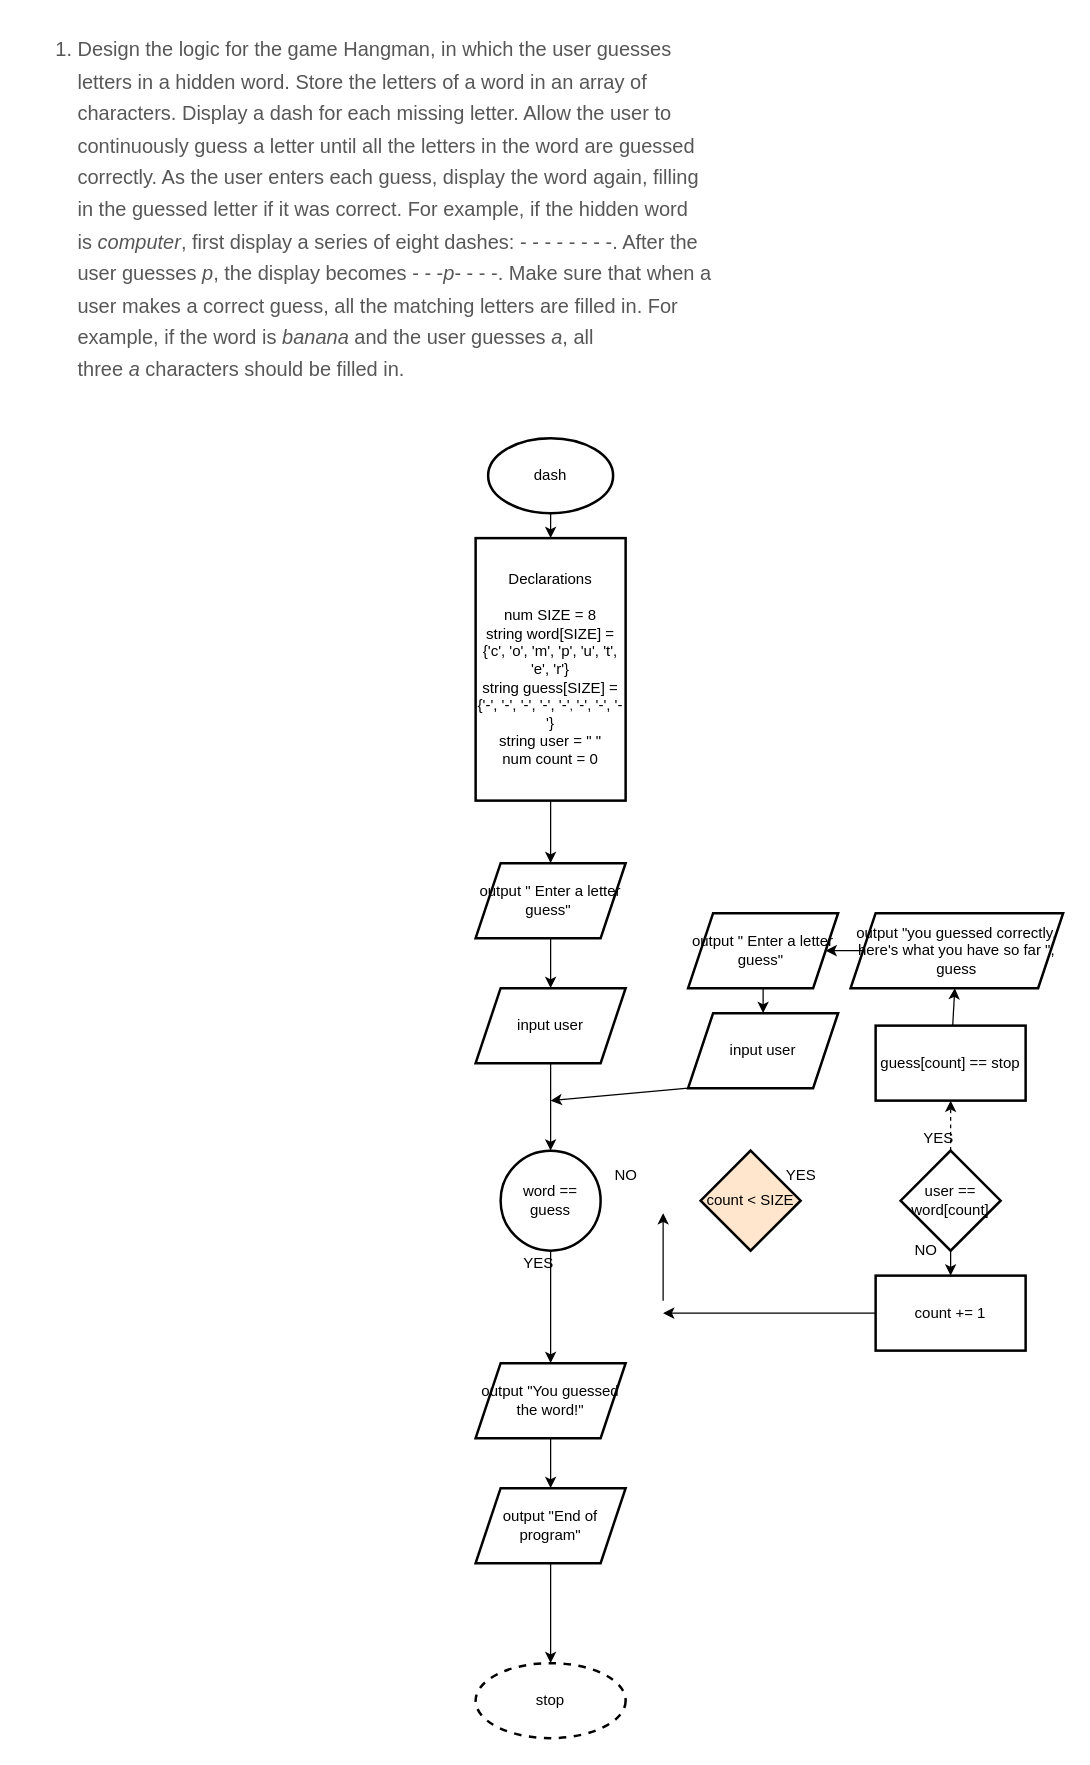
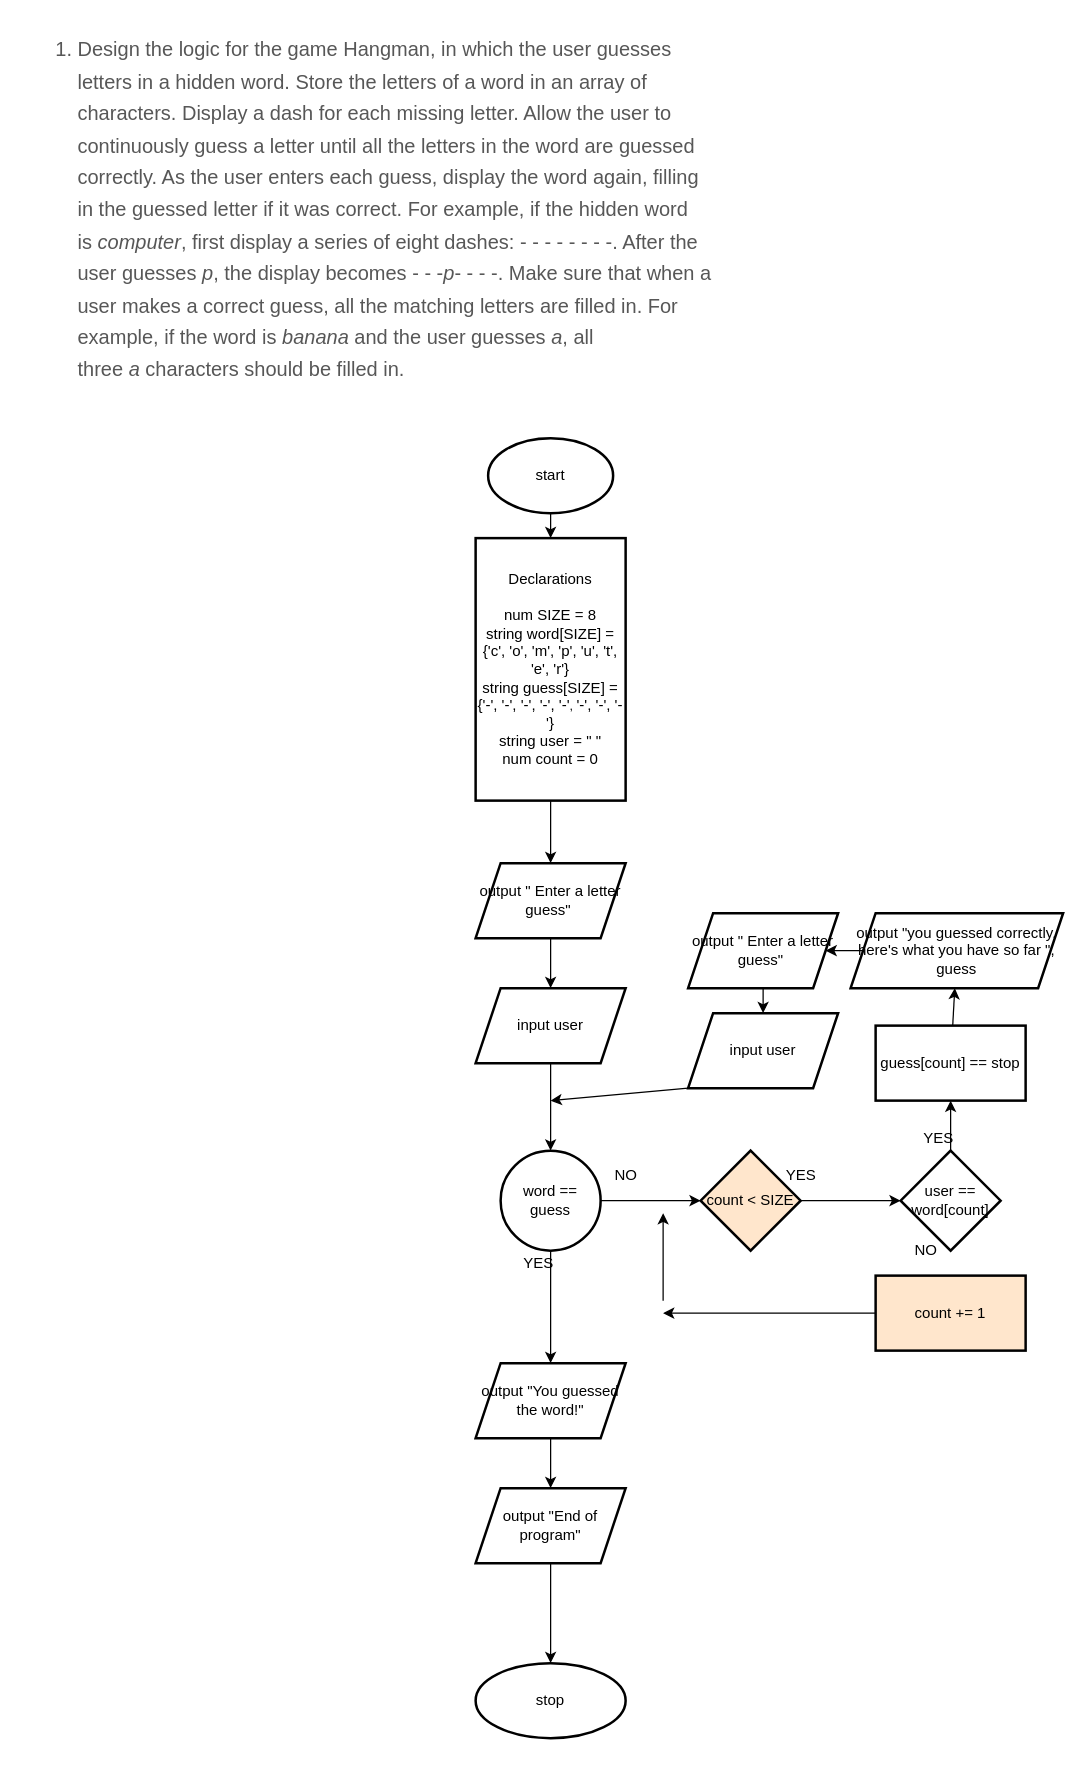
node "dash": label "dash" -> "start"
edge "user == word[count]" -> "guess[count] == stop": style dashed -> solid
edge "word == guess" -> "count < SIZE": added
edge "count < SIZE" -> "user == word[count]": added
edge "user == word[count]" -> "count += 1": removed
node "count += 1": fillcolor #ffffff -> #ffe6cc
node "stop": style dashed -> solid
